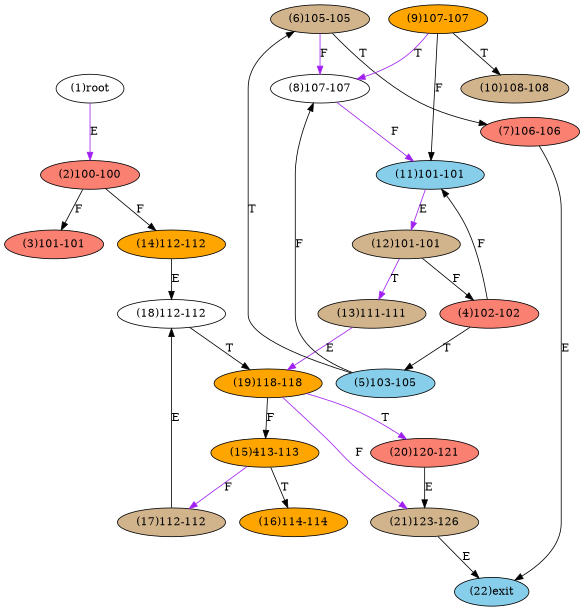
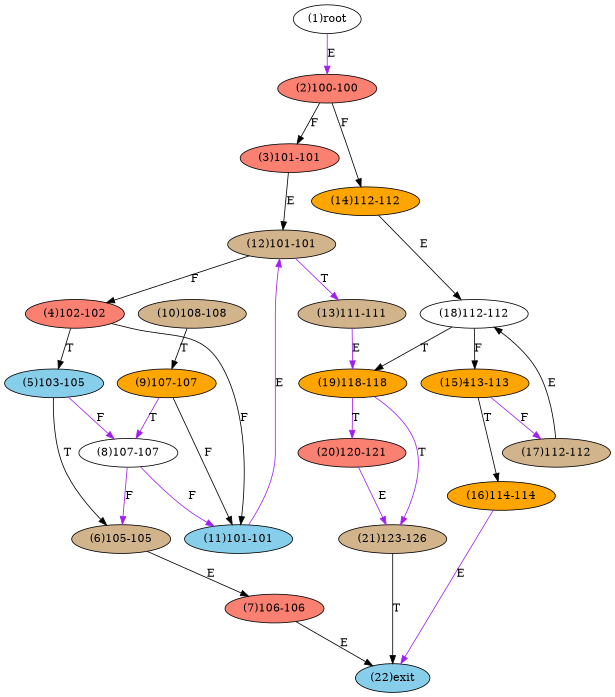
edge "(6)105-105" -> "(8)107-107": reversed
edge "(9)107-107" -> "(10)108-108": reversed
edge "(6)105-105" -> "(7)106-106": label "T" -> "E"
edge "(3)101-101" -> "(12)101-101": added, label "E"
edge "(5)103-105" -> "(8)107-107": color black -> purple
edge "(19)118-118" -> "(15)413-113": now "(18)112-112" -> "(15)413-113"
edge "(19)118-118" -> "(21)123-126": label "F" -> "T"
edge "(20)120-121" -> "(21)123-126": color black -> purple
edge "(21)123-126" -> "(22)exit": label "E" -> "T"
edge "(16)114-114" -> "(22)exit": added, label "E"
